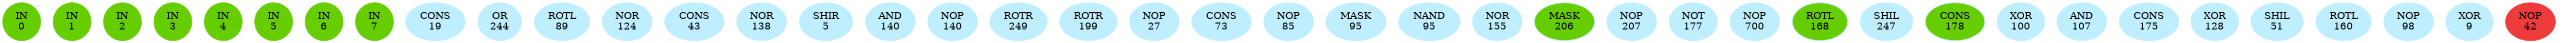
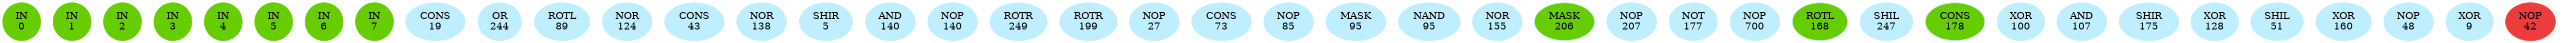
node "CONS 175": label "CONS 175" -> "SHIR 175"
node "ROTL 160": label "ROTL 160" -> "XOR 160"
node "NOP 98": label "NOP 98" -> "NOP 48"
